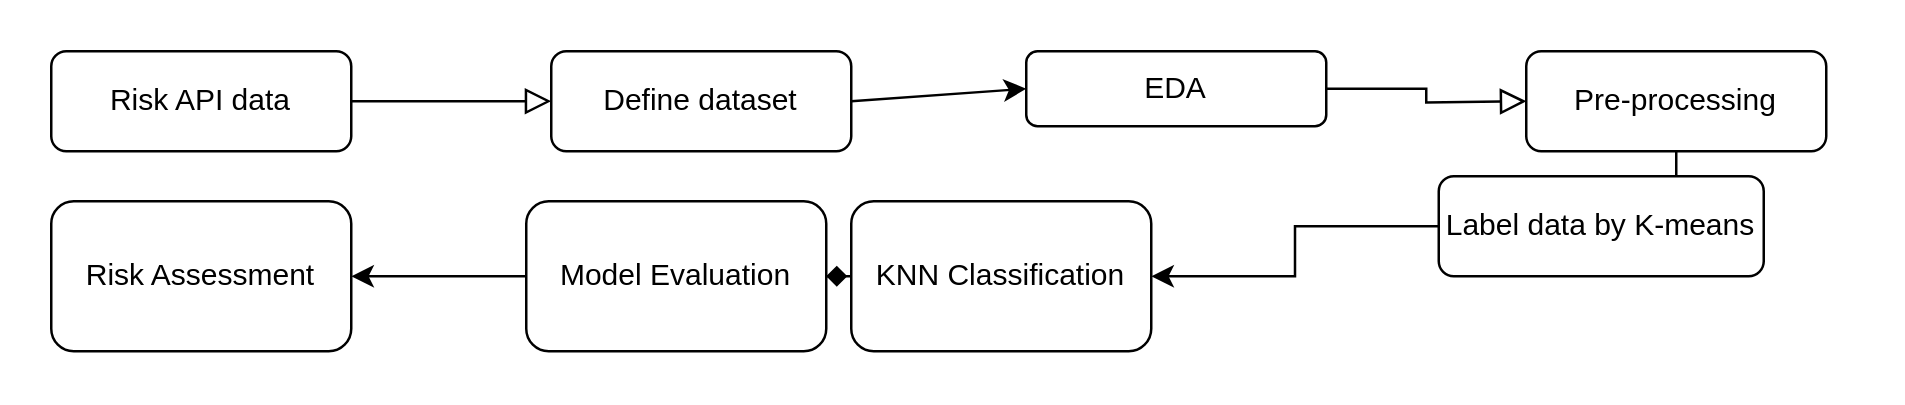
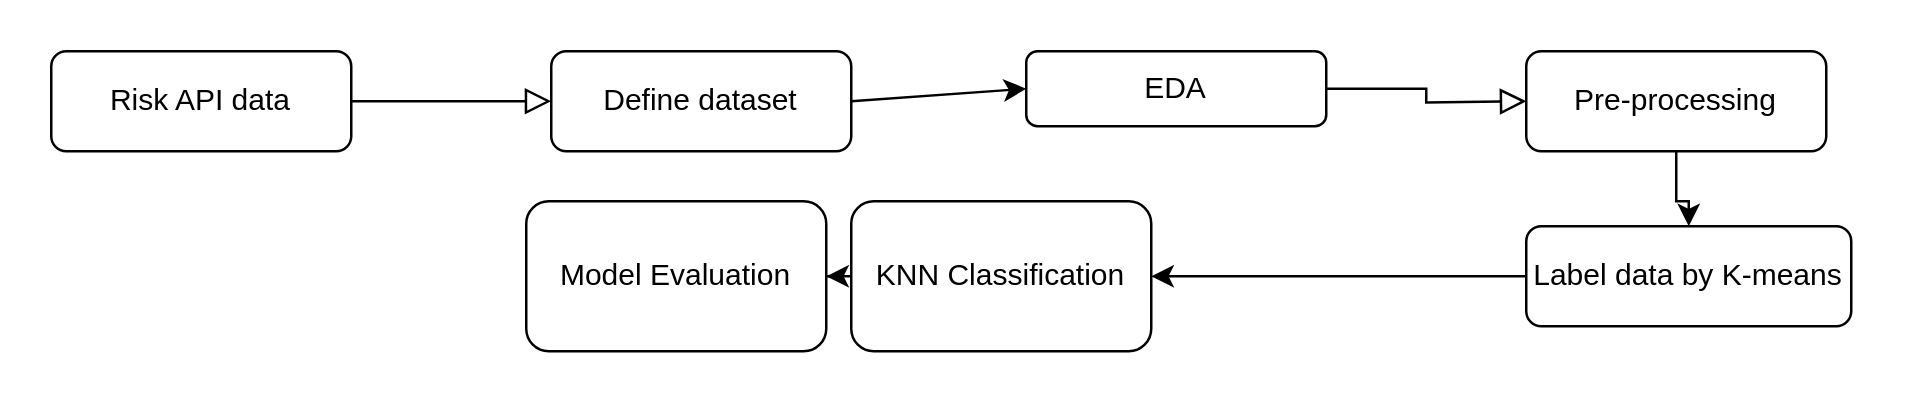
node "Label data by K-means": moved (1601, 226) -> (1689, 276)
node "Risk Assessment": removed
edge "Model Evaluation" -> "Risk Assessment": removed
edge "KNN Classification" -> "Model Evaluation": arrowhead diamond -> classic
